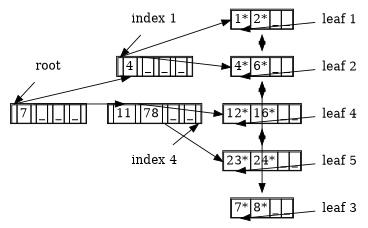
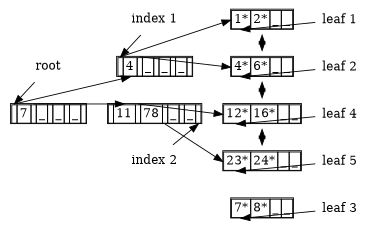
edge "4*" -- "7*": removed
node "index 4": label "index 4" -> "index 2"
